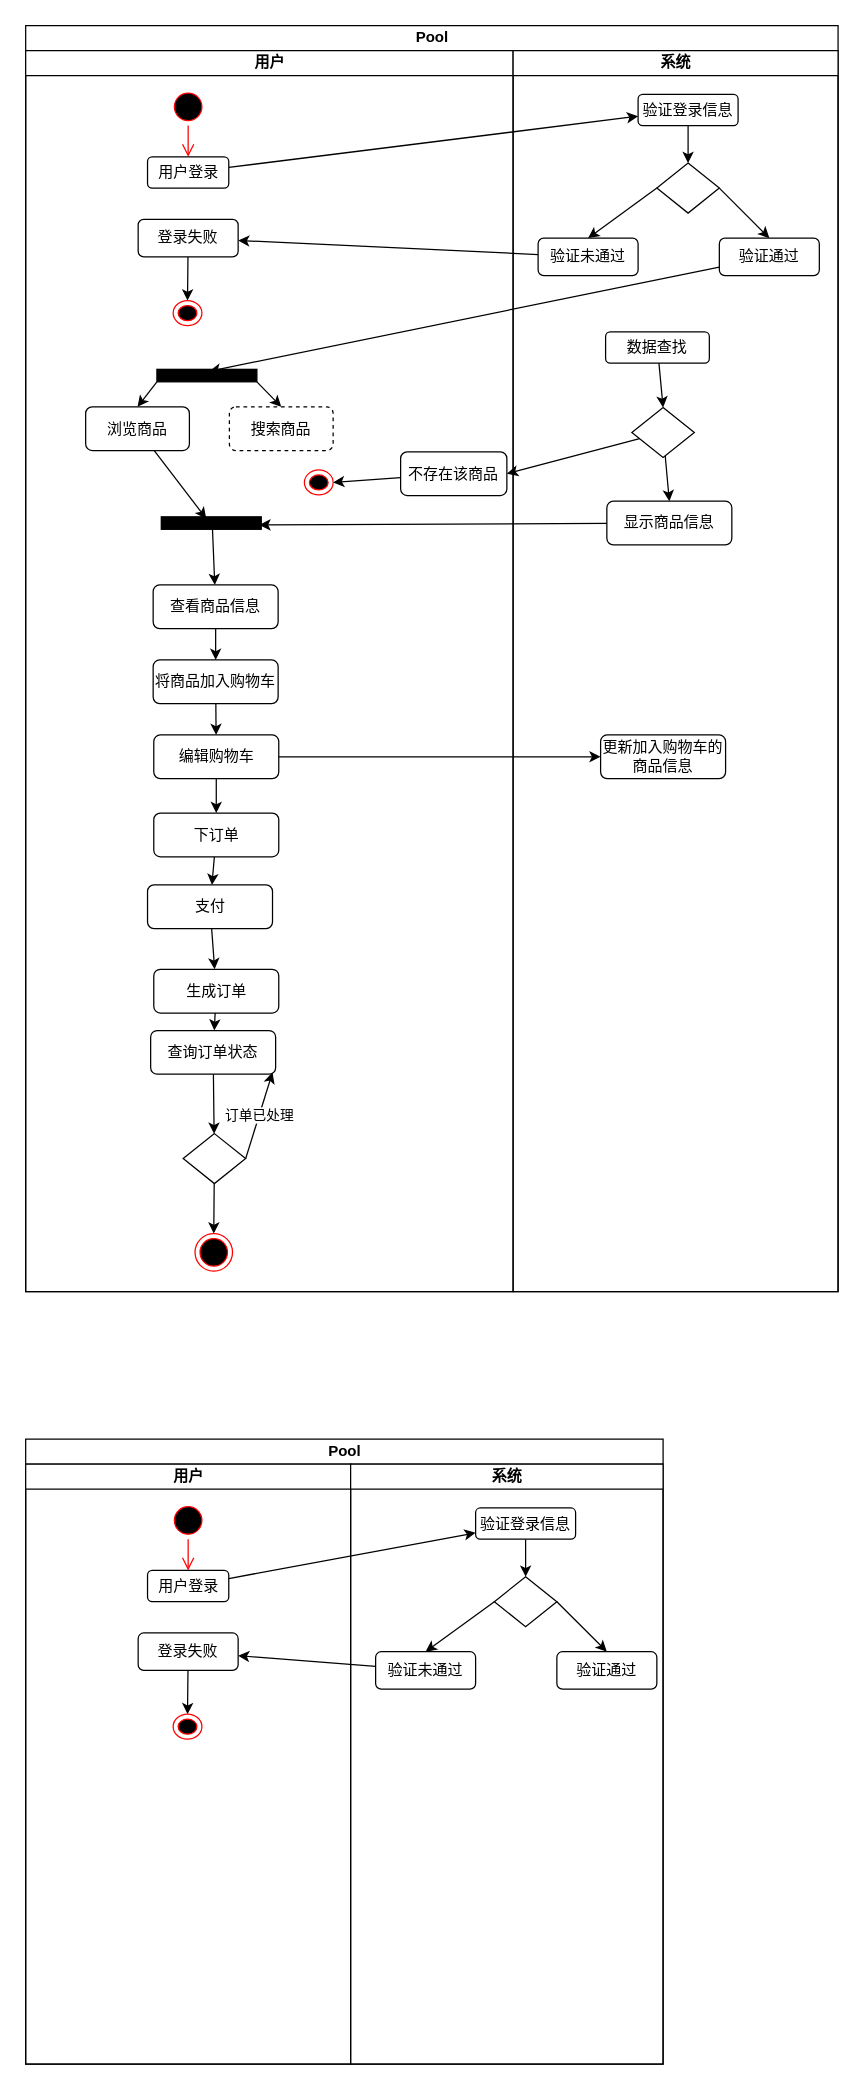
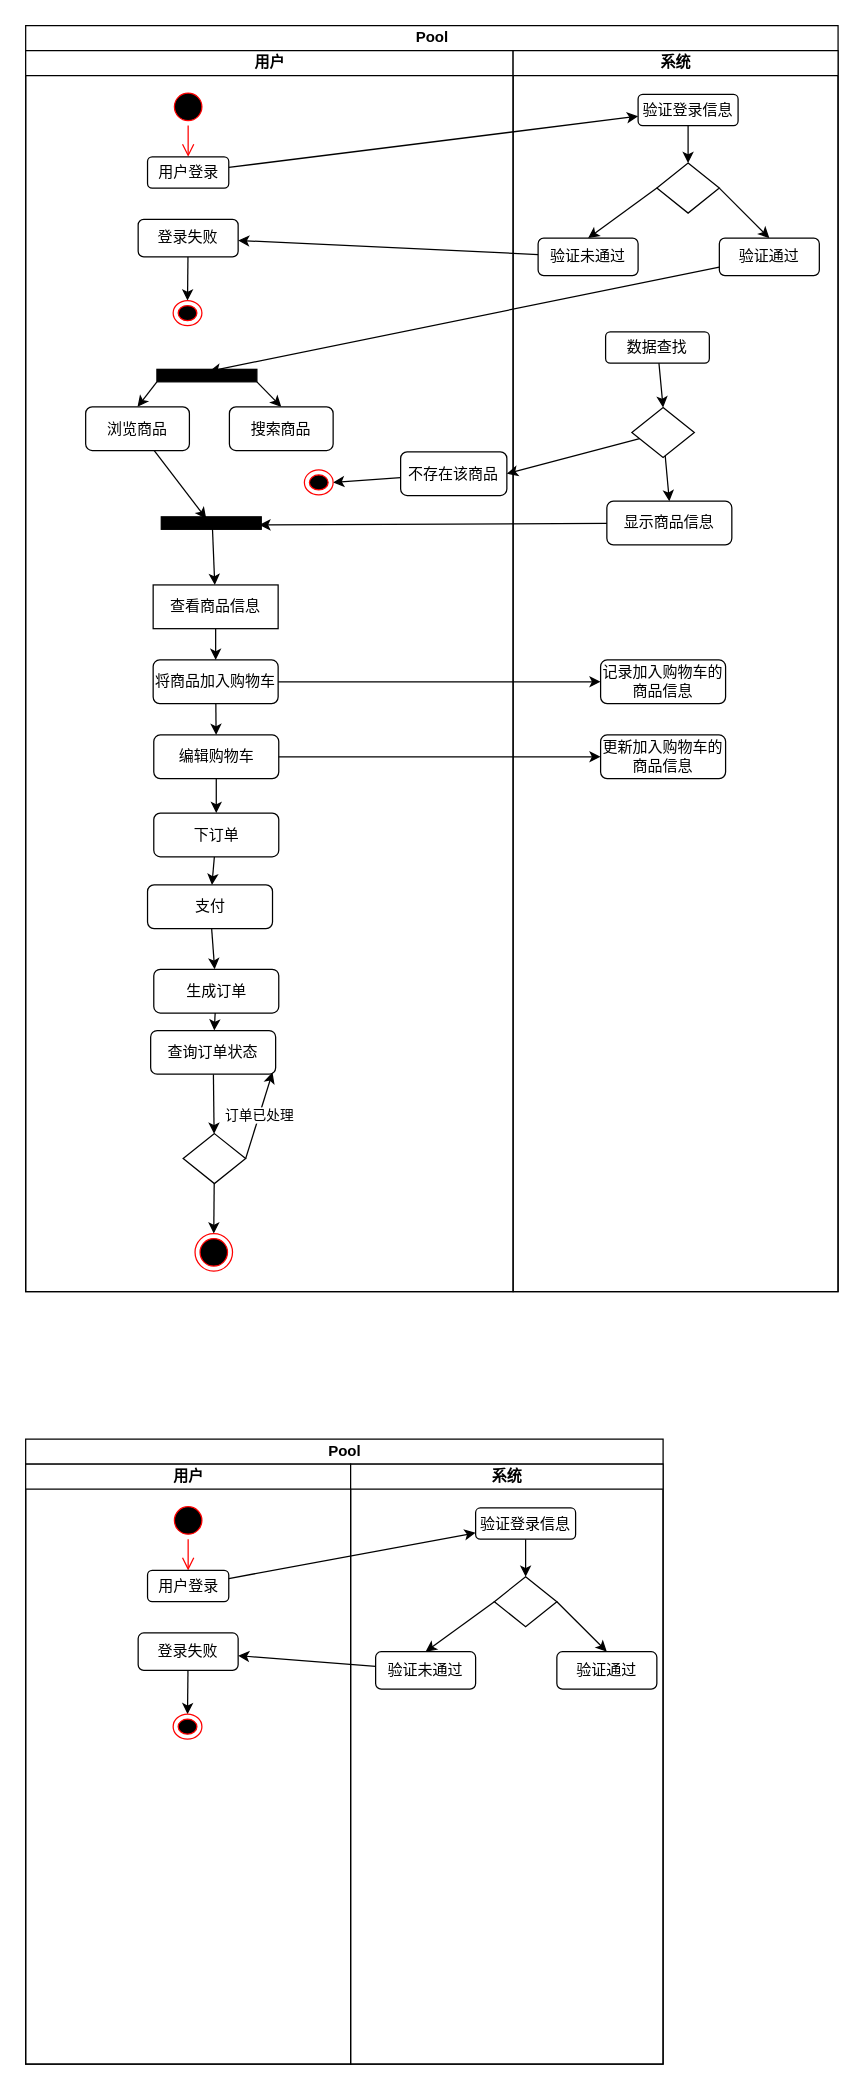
node "搜索商品": style dashed -> solid
node "查看商品信息": shape rounded rectangle -> rectangle
edge "将商品加入购物车" -> "记录加入购物车的商品信息": added
node "记录加入购物车的商品信息": added
